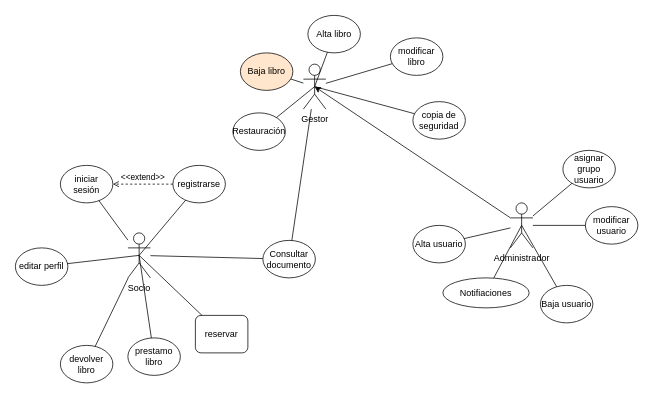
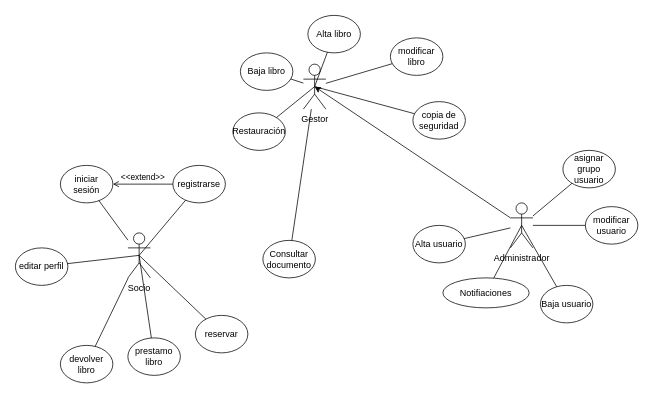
node "Baja libro": fillcolor #ffe6cc -> #ffffff
edge "registrarse" -> "iniciar sesión": style dashed -> solid
edge "Socio" -- "Consultar documento": removed
node "reservar": shape rounded rectangle -> ellipse
